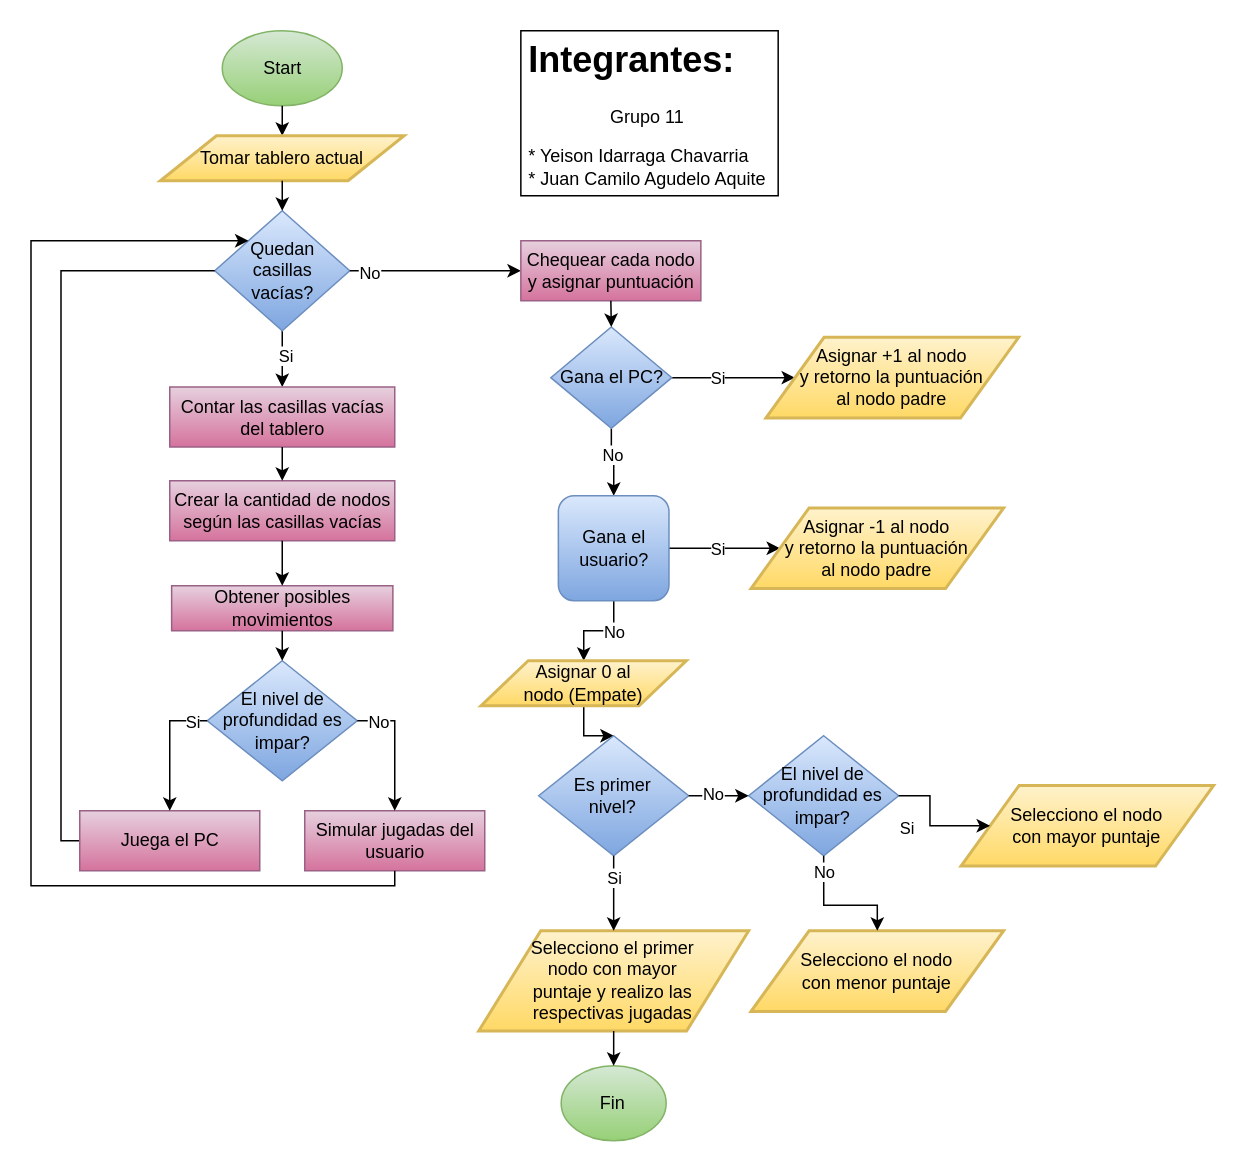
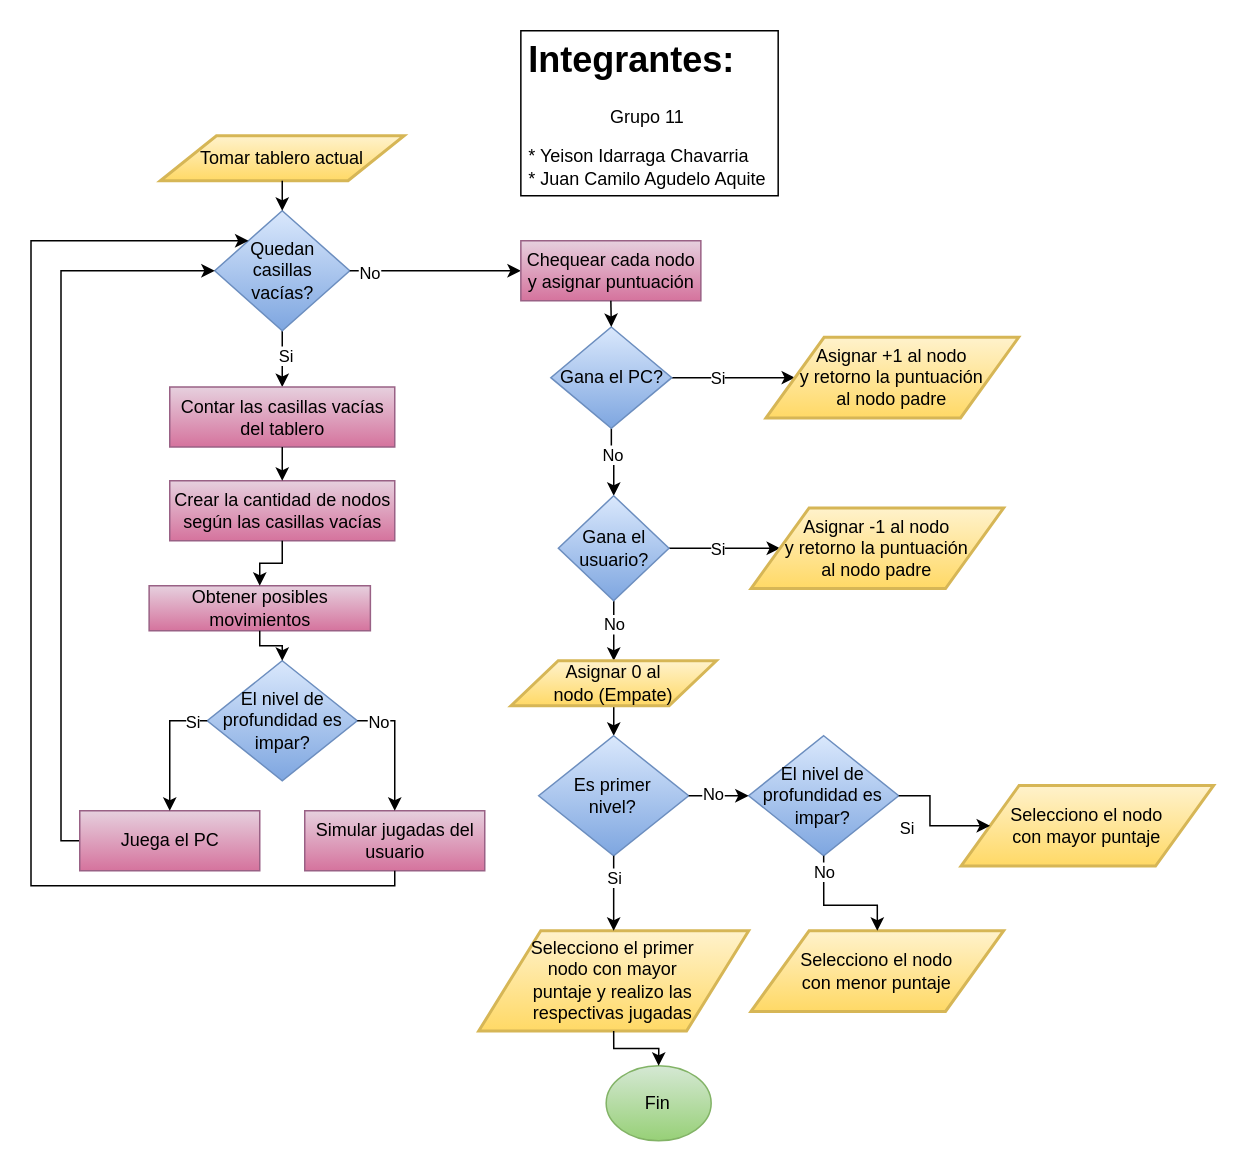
node "Start": removed
edge "Start" -> "Tomar tablero actual": removed
edge "Quedan casillas vacías?" -- "Juega el PC": arrowhead none -> classic
node "Gana el usuario?": shape rounded rectangle -> diamond
node "Obtener posibles movimientos": moved (282, 608) -> (260, 608)
node "Asignar 0 al nodo (Empate)": moved (583, 683) -> (613, 683)
node "Fin": moved (613, 1103) -> (658, 1103)
